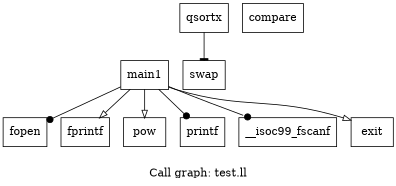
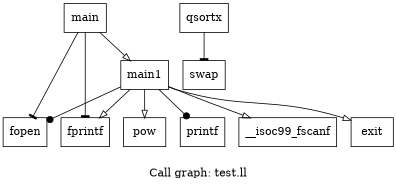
node "main": added
node "compare": removed
edge "main1" -> "__isoc99_fscanf": arrowhead dot -> onormal
